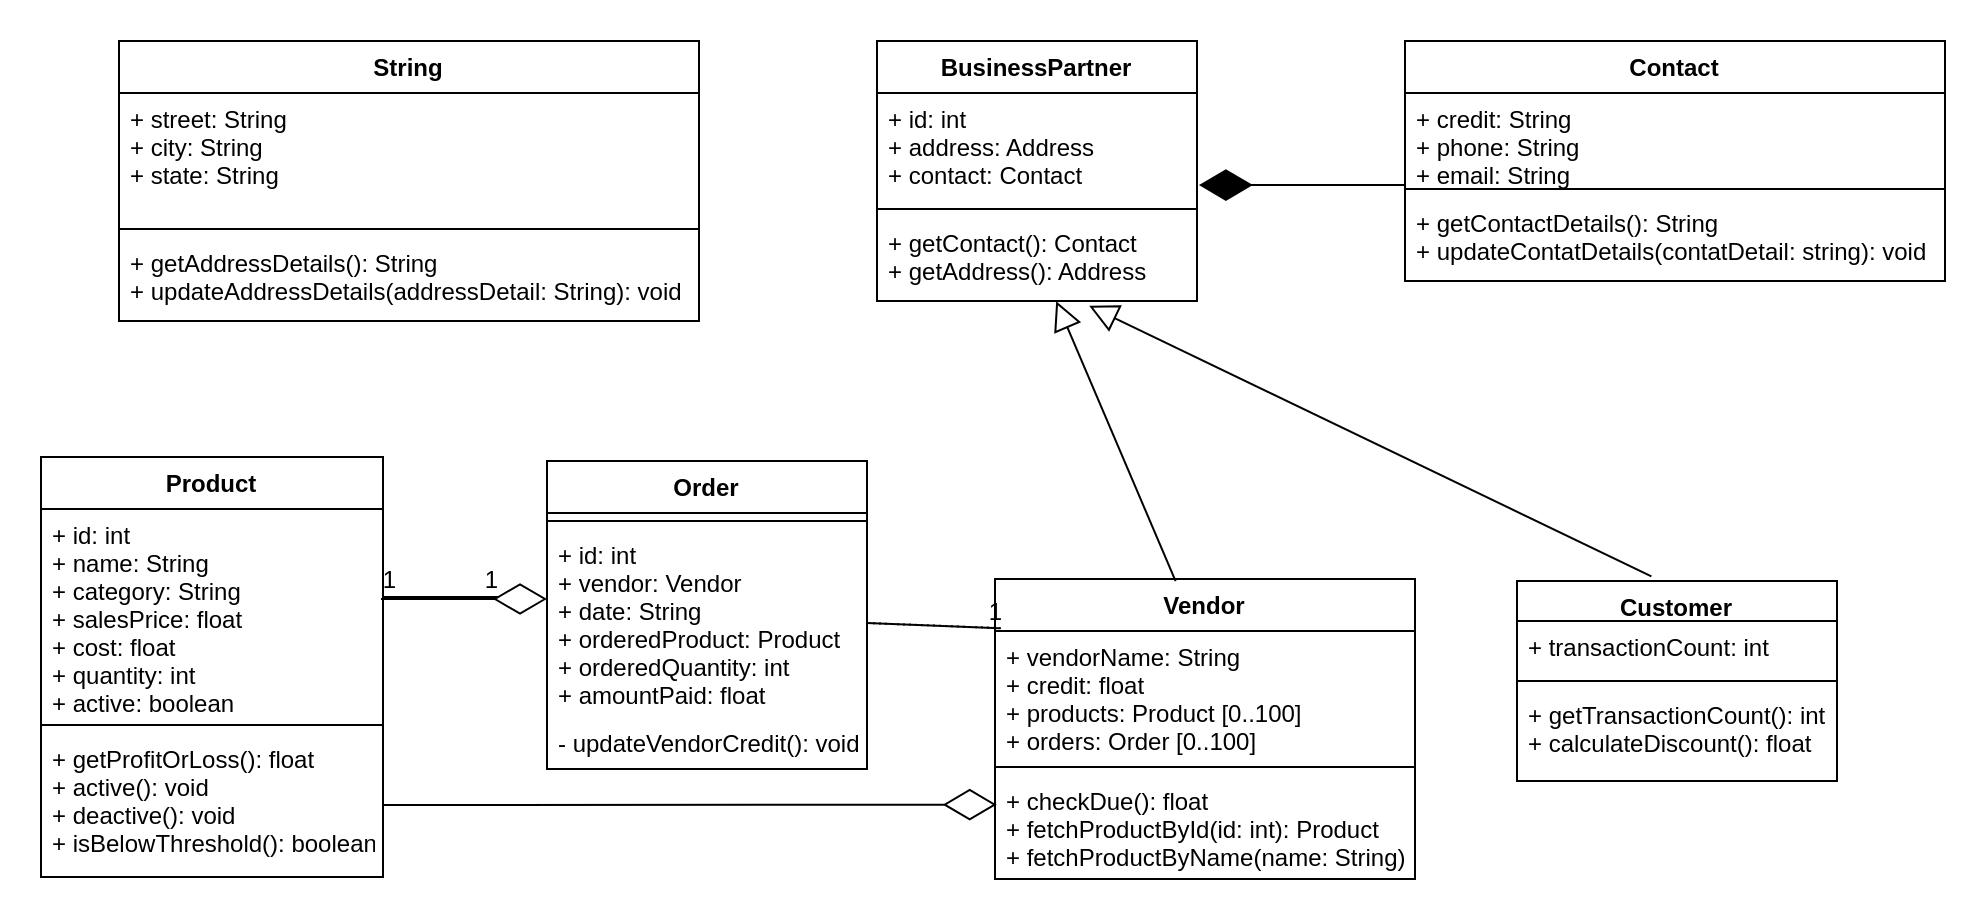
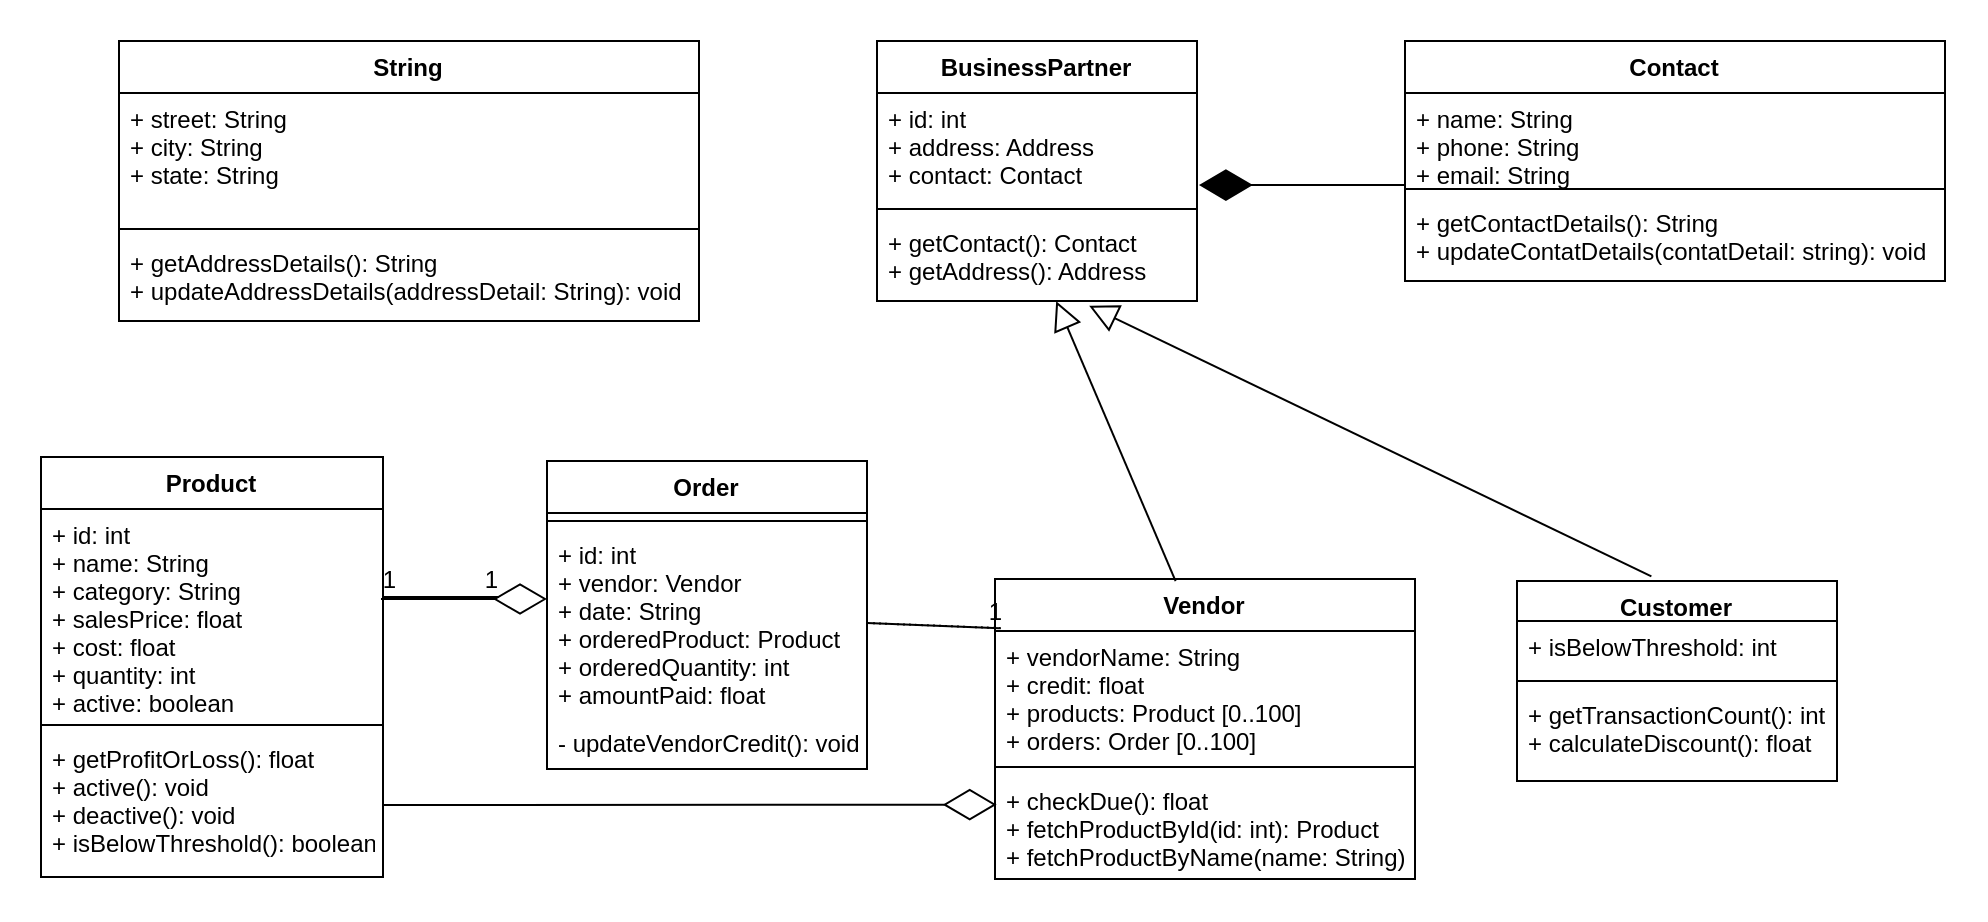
node "+ credit: String + phone: String + email: String": label "+ credit: String + phone: String + email: String" -> "+ name: String + phone: String + email: String"
node "+ transactionCount: int": label "+ transactionCount: int" -> "+ isBelowThreshold: int"
